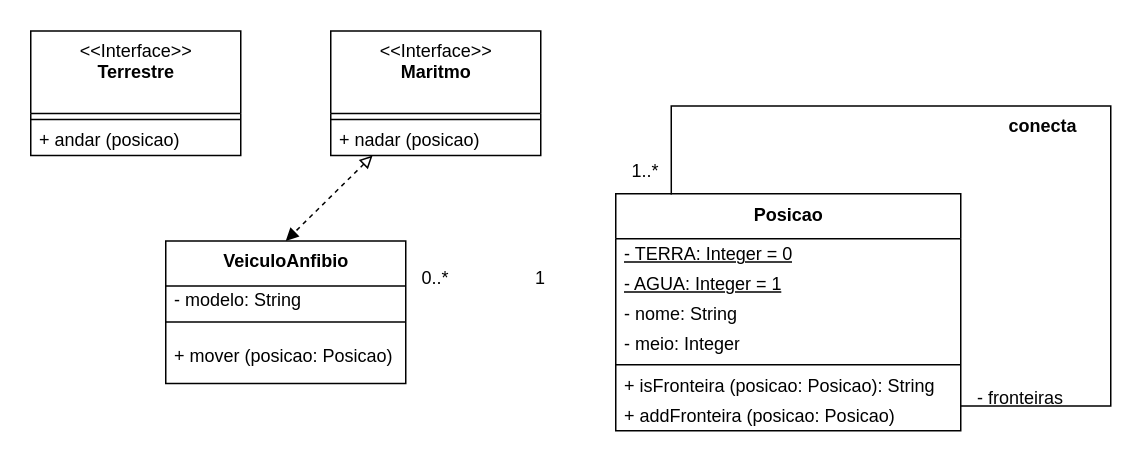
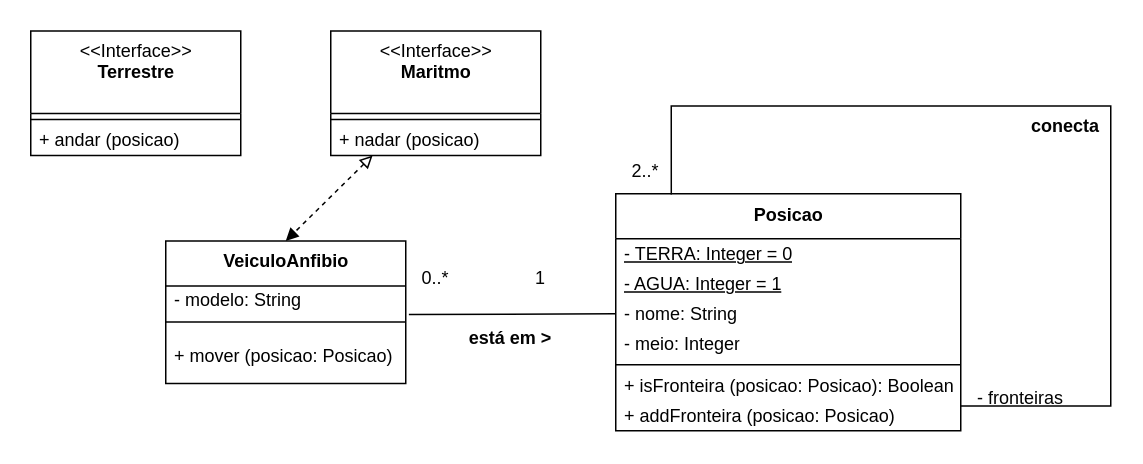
node "conecta": moved (1043, 126) -> (1066, 126)
node "1..*": label "1..*" -> "2..*"
edge "- modelo: String" -- "- nome: String": added
node "está em >": added
node "+ isFronteira (posicao: Posicao): String": label "+ isFronteira (posicao: Posicao): String" -> "+ isFronteira (posicao: Posicao): Boolean"
